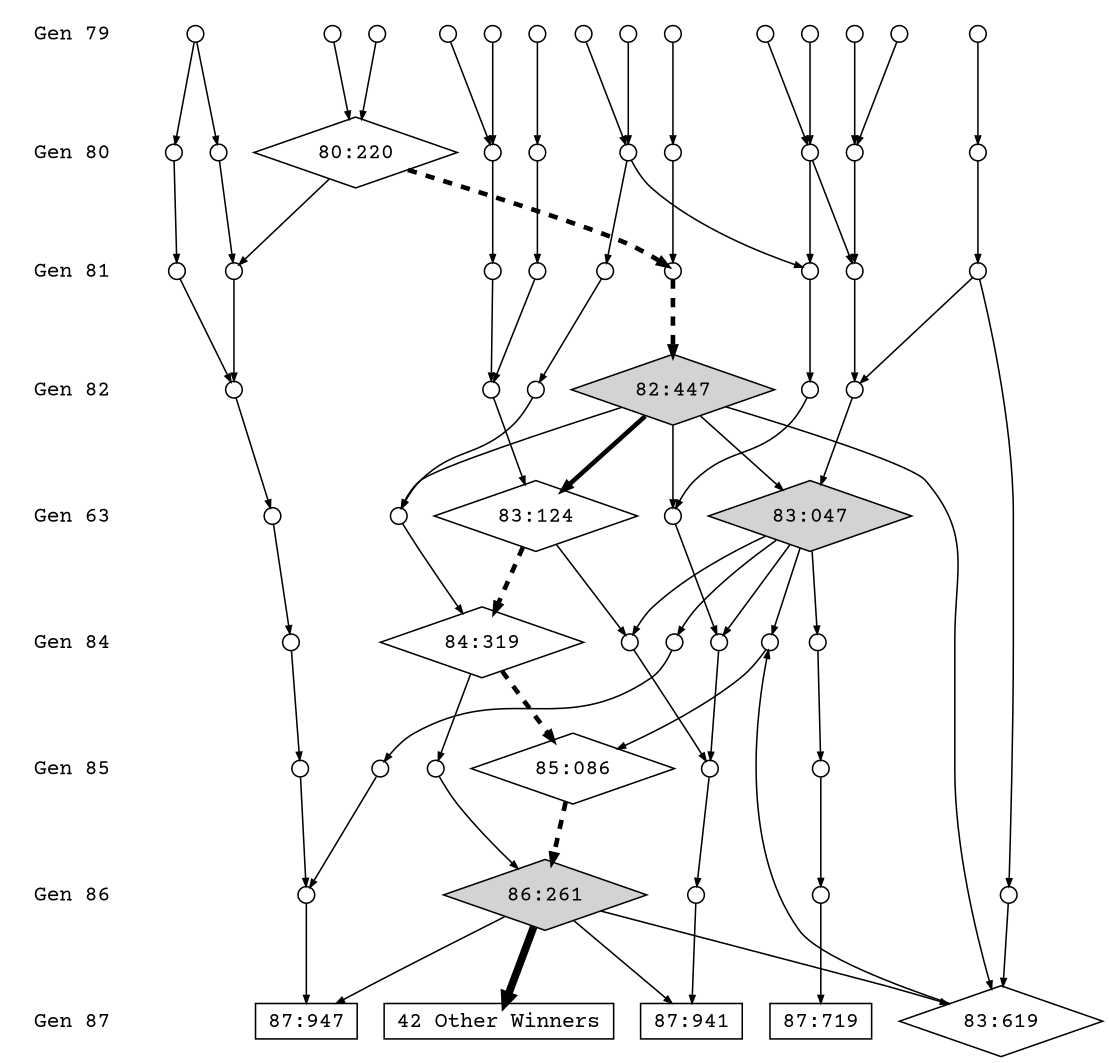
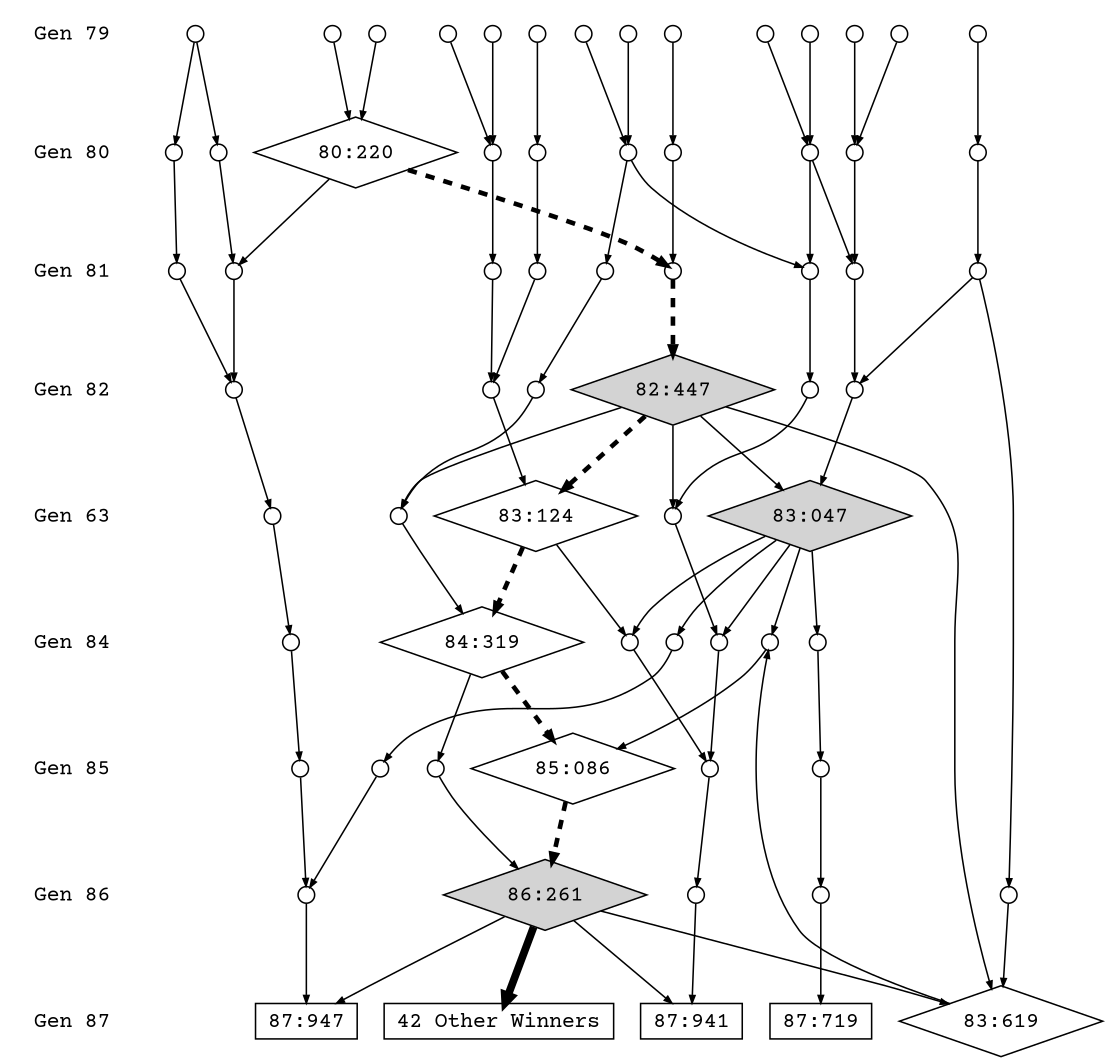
edge "82:447" -> "83:124": style solid -> dashed
